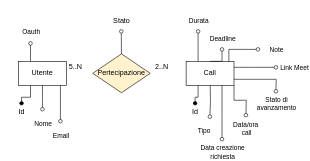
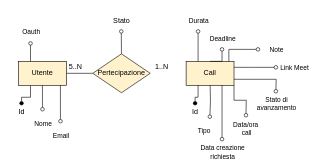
node "2..N": label "2..N" -> "1..N"
node "Utente": fillcolor #ffffff -> #fff2cc
edge "Utente" -- "Pertecipazione": added
node "Call": fillcolor #ffffff -> #fff2cc
